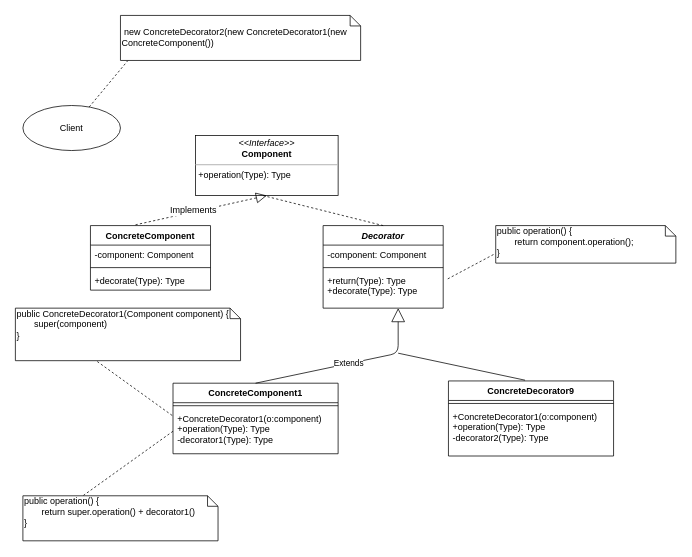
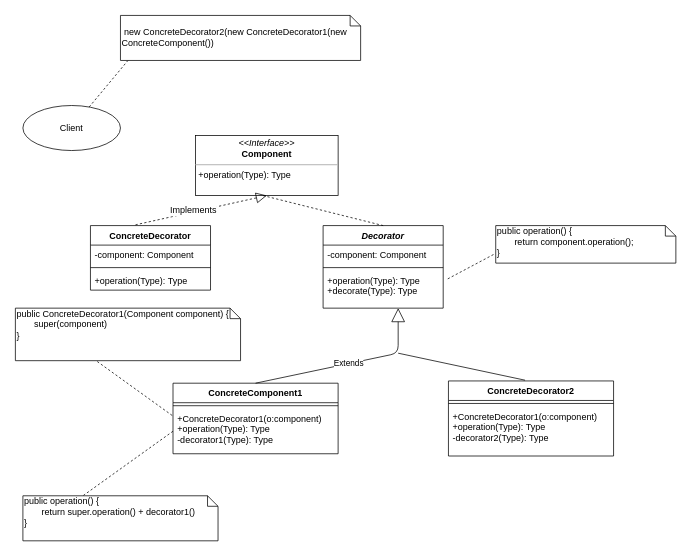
node "ConcreteComponent": label "ConcreteComponent" -> "ConcreteDecorator"
node "+decorate(Type): Type": label "+decorate(Type): Type" -> "+operation(Type): Type"
node "+return(Type): Type +decorate(Type): Type": label "+return(Type): Type +decorate(Type): Type" -> "+operation(Type): Type +decorate(Type): Type"
node "ConcreteDecorator9": label "ConcreteDecorator9" -> "ConcreteDecorator2"
